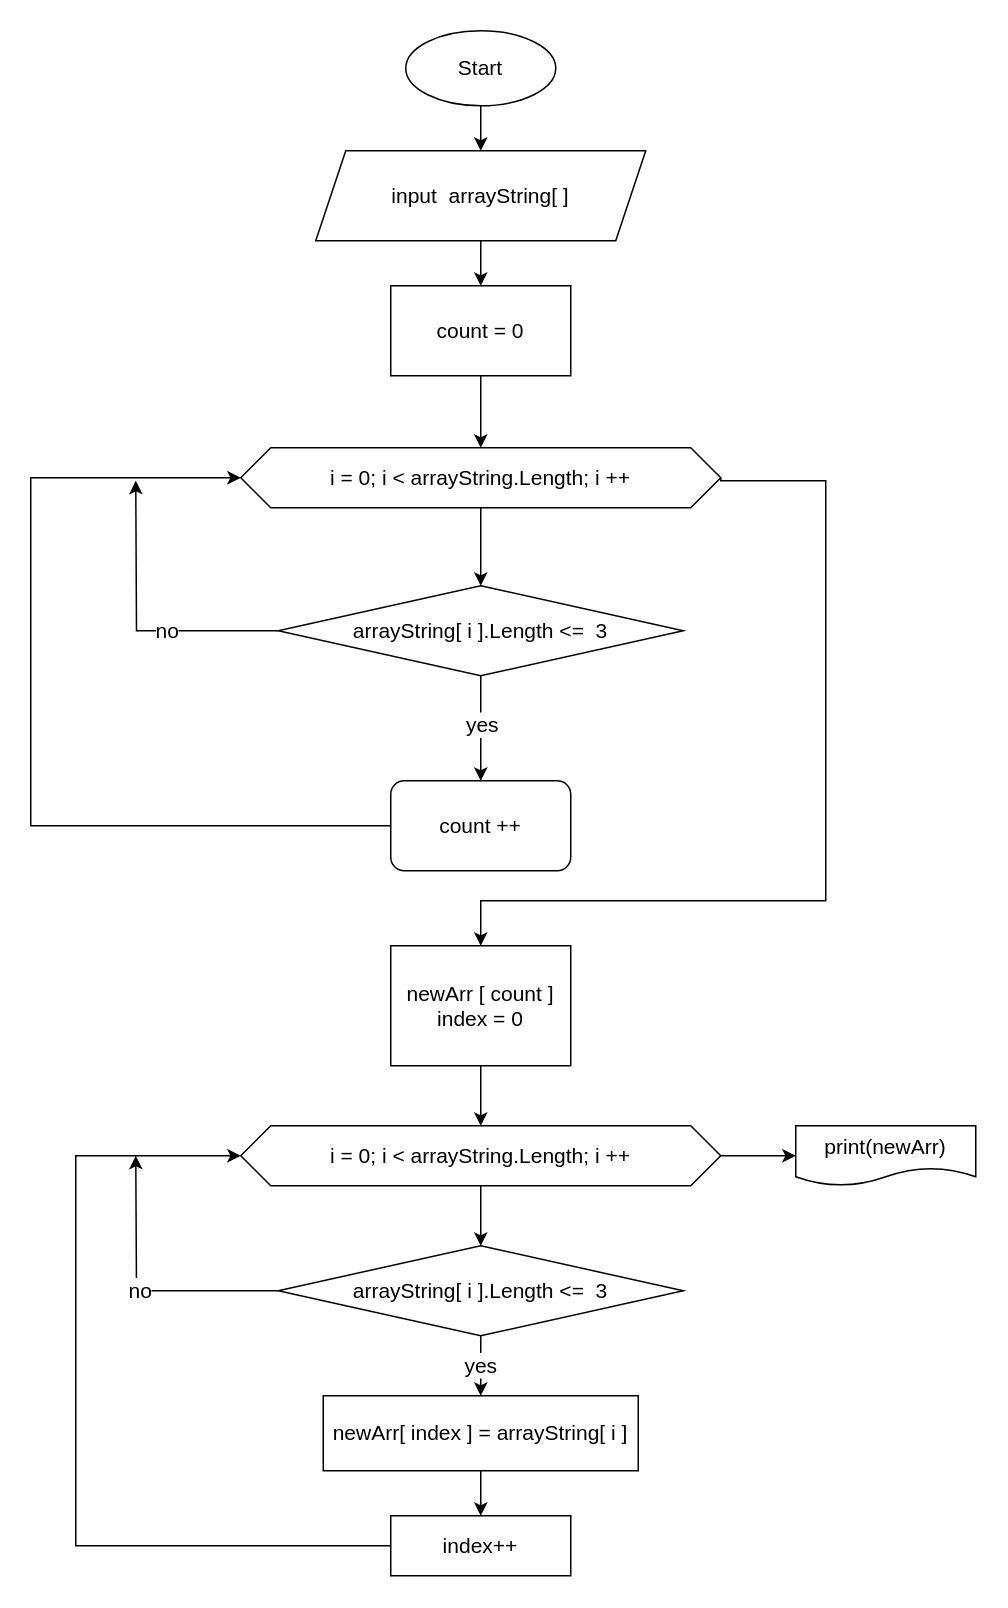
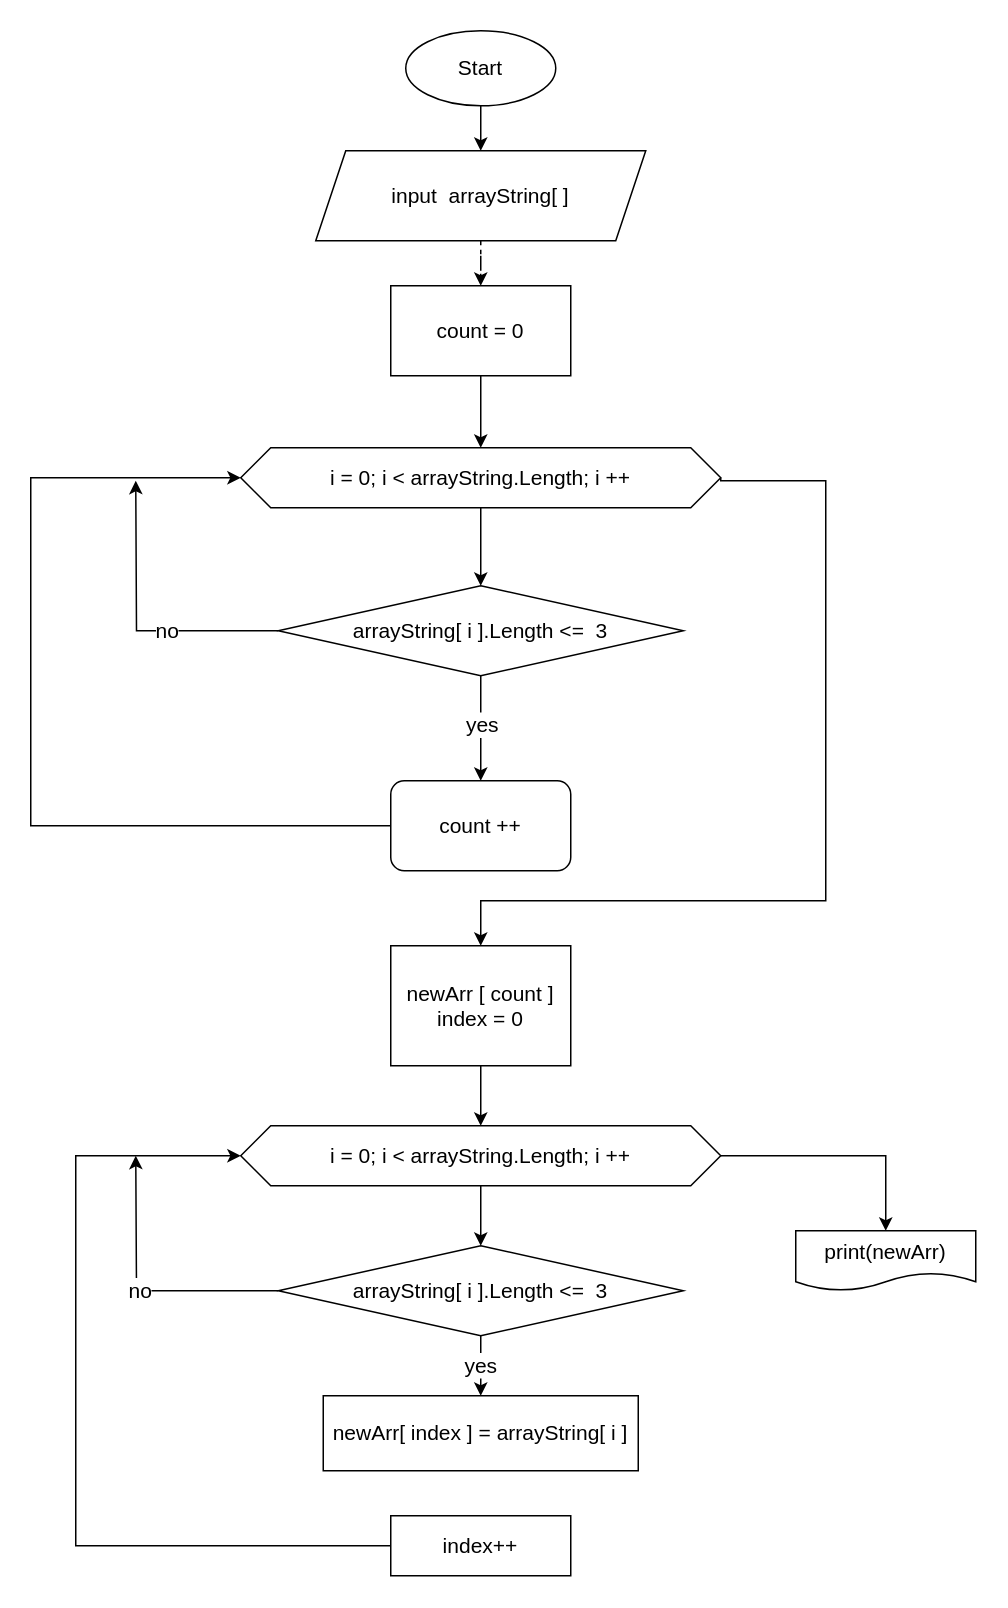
edge "input arrayString[ ]" -> "count = 0": style solid -> dashed
node "print(newArr)": moved (886, 1156) -> (886, 1261)
edge "newArr[ index ] = arrayString[ i ]" -> "index++": removed
